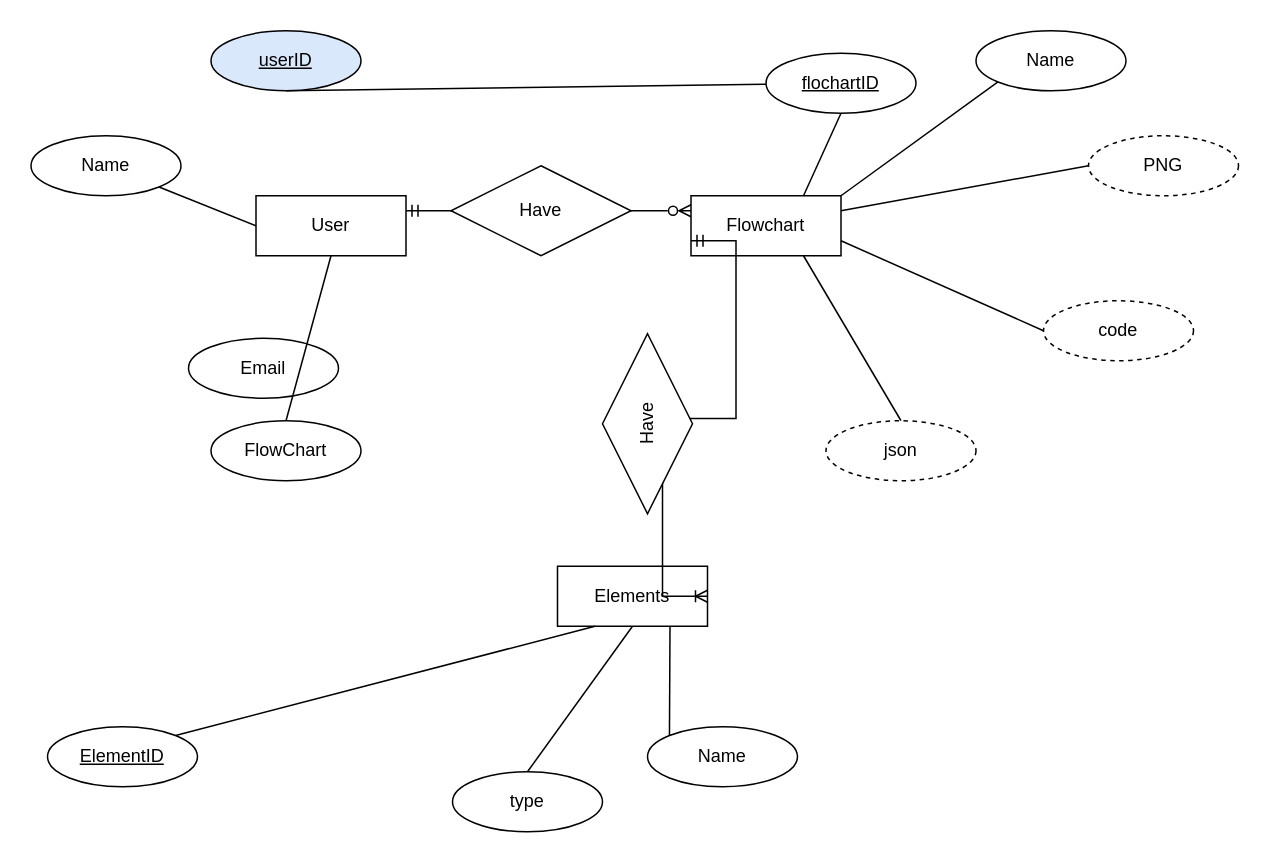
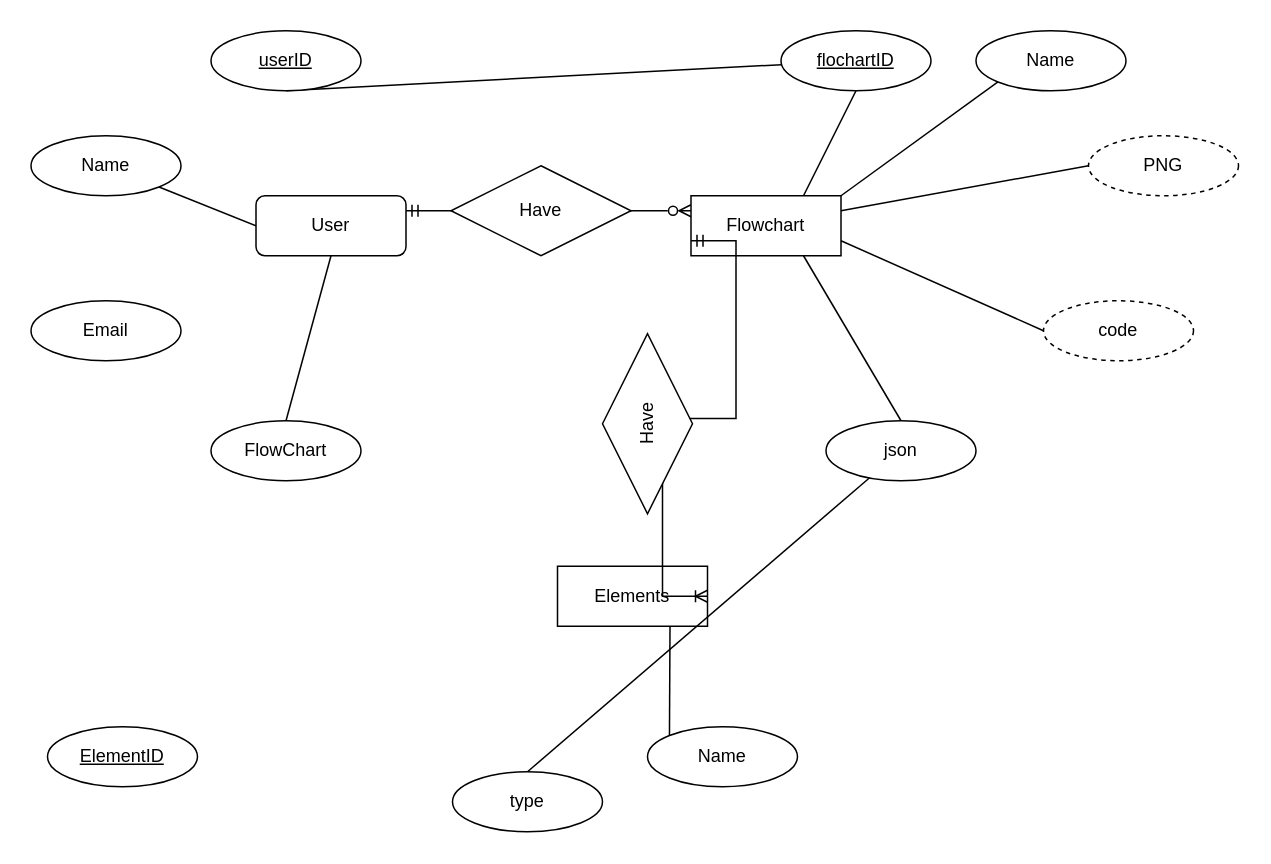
node "userID": fillcolor #dae8fc -> #ffffff
node "flochartID": moved (841, 83) -> (856, 61)
node "User": shape rectangle -> rounded rectangle
node "Email": moved (263, 368) -> (106, 331)
node "json": style dashed -> solid
edge "Elements" -- "ElementID": removed
edge "Elements" -- "type": now "json" -- "type"
